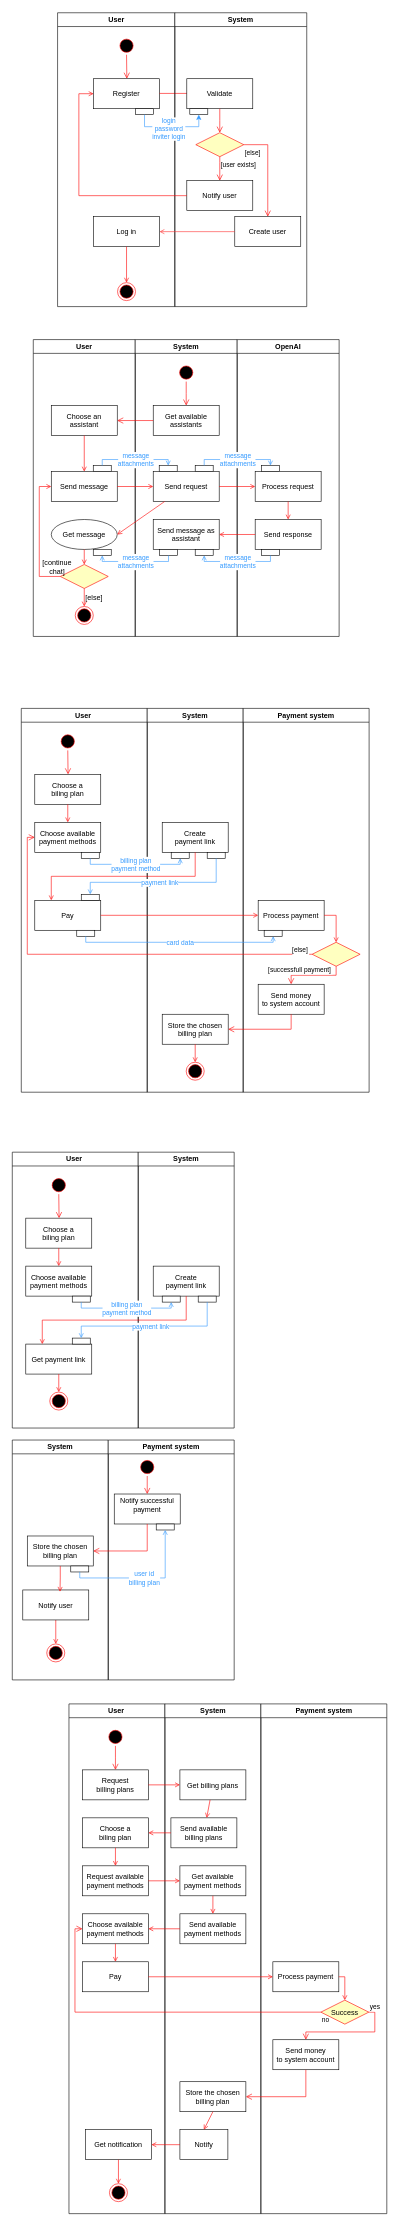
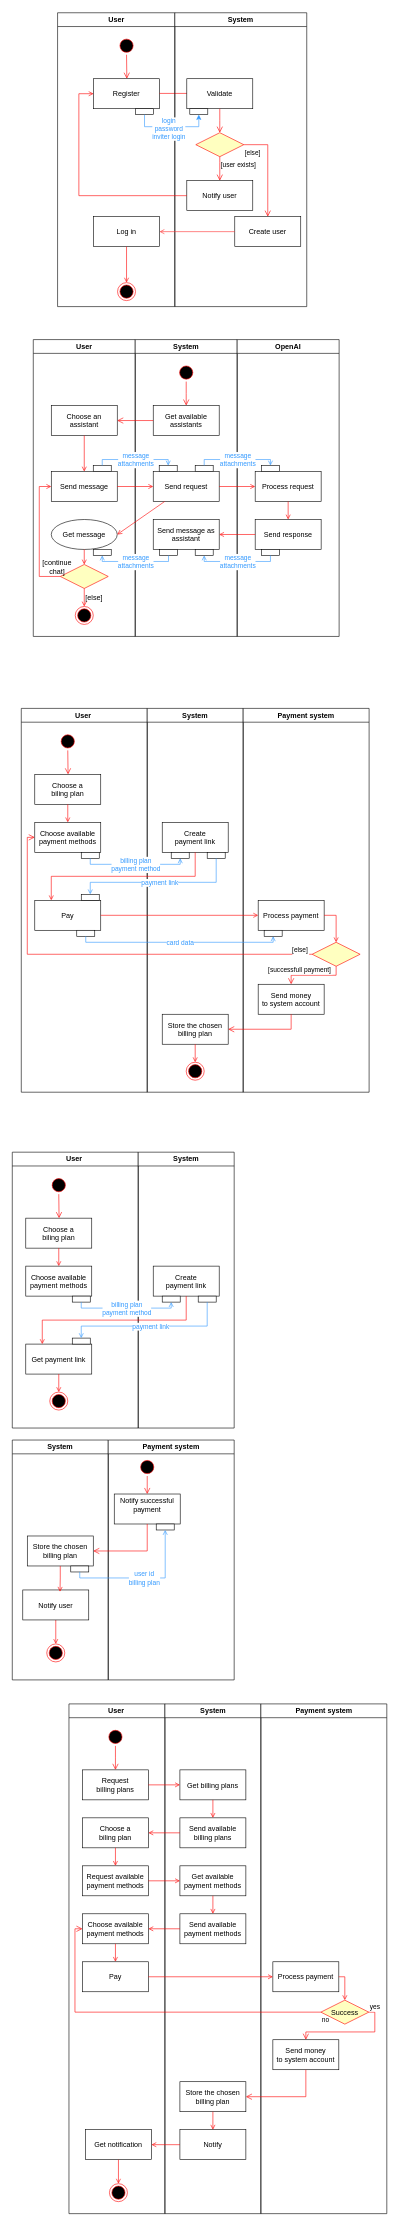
node "Send available billing plans": moved (204, 1833) -> (213, 1833)
node "Notify": size 48x30 -> 66x30
